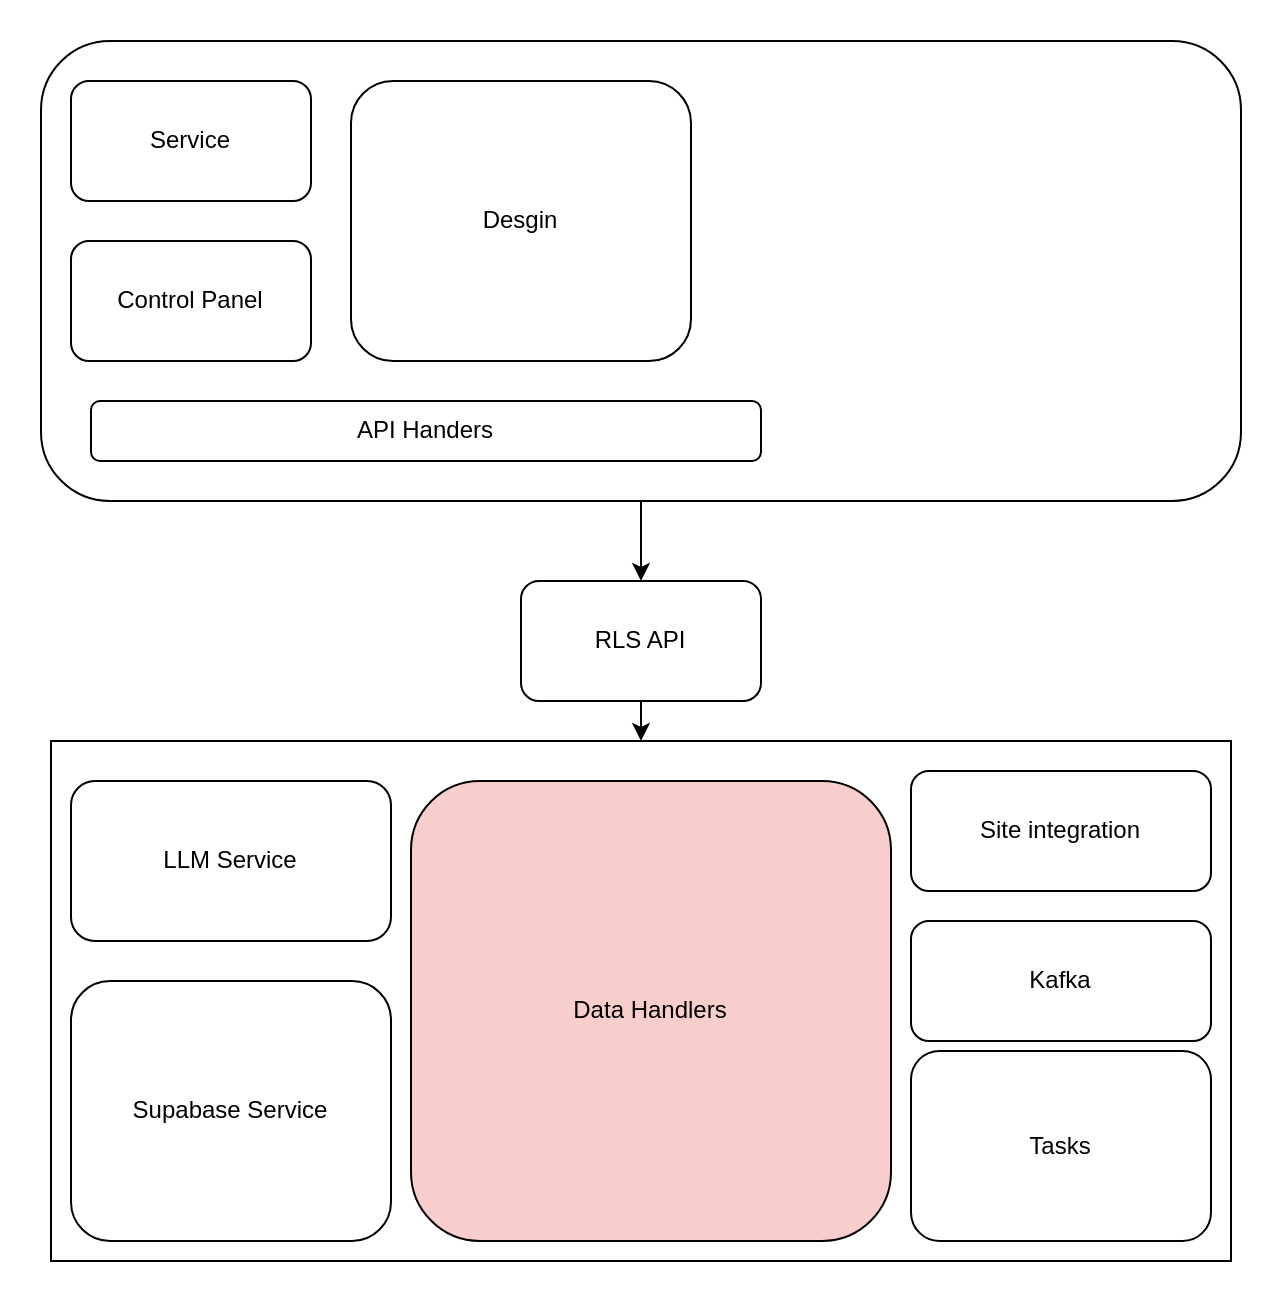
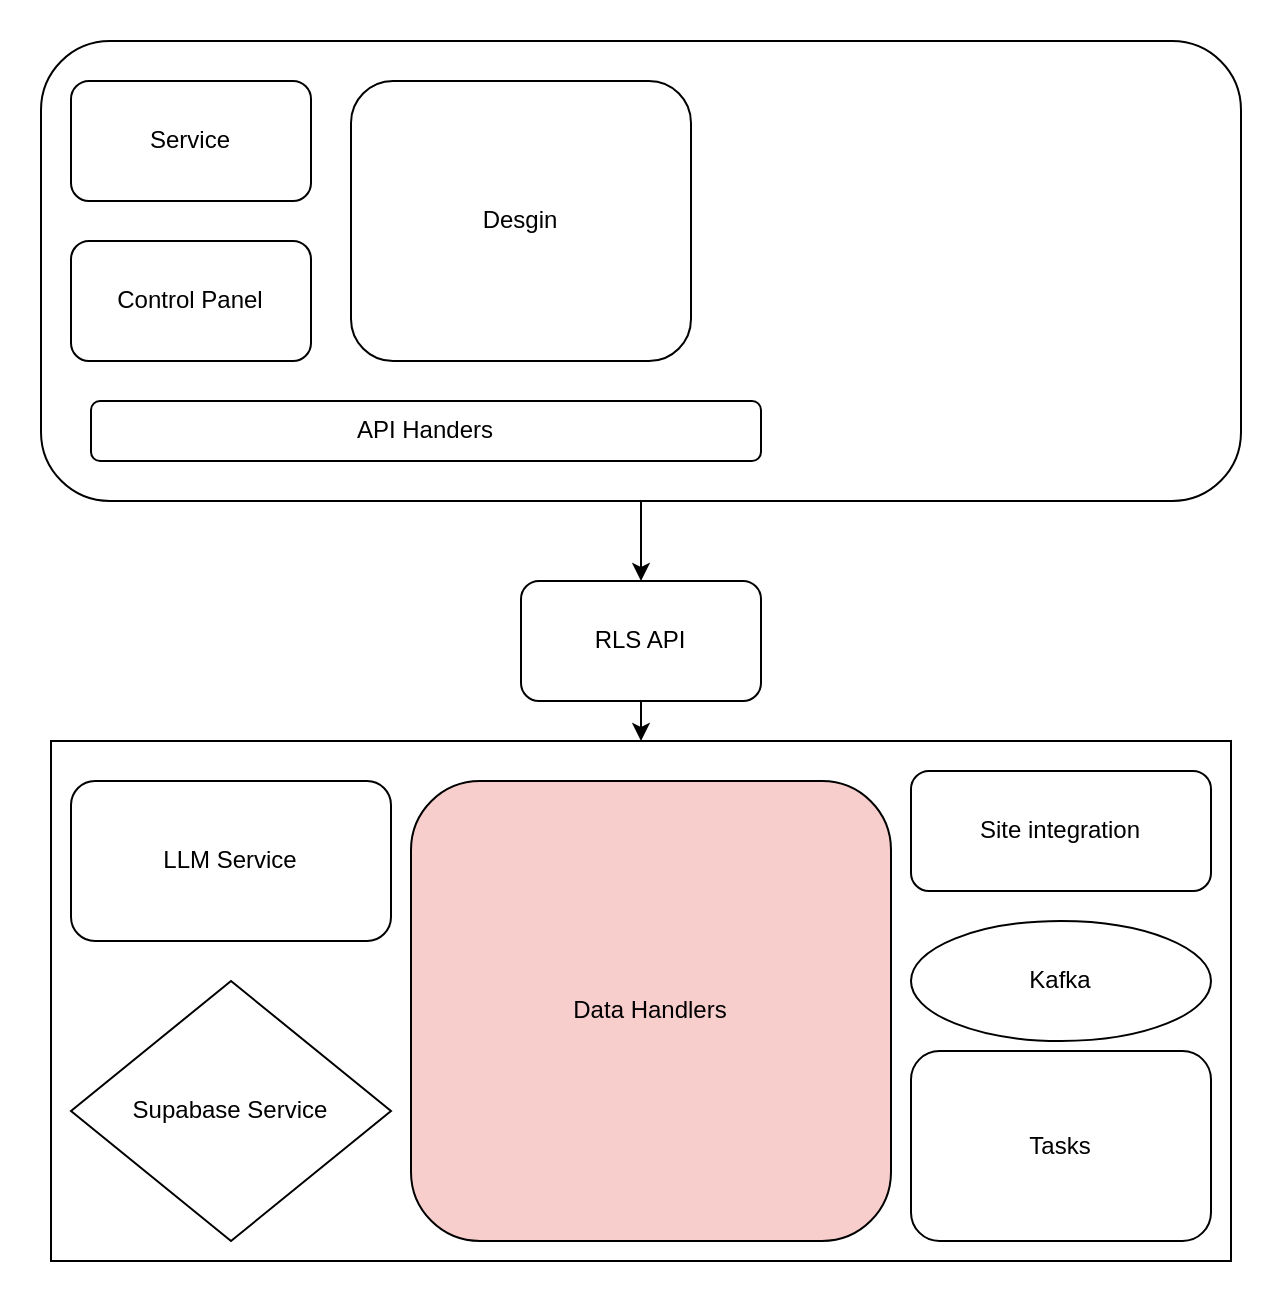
node "Kafka": shape rounded rectangle -> ellipse
node "Supabase Service": shape rounded rectangle -> diamond
